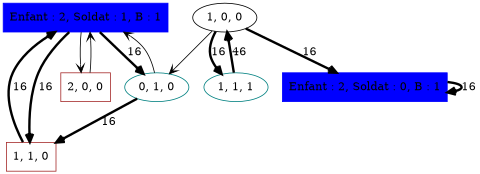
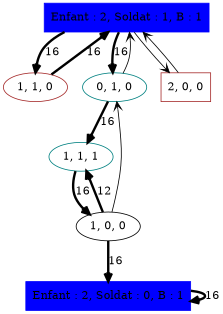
edge "1, 0, 0" -> "1, 1, 1": label "16" -> "12"
edge "1, 1, 1" -> "1, 0, 0": label "46" -> "16"
edge "0, 1, 0" -> "1, 1, 0": now "0, 1, 0" -> "1, 1, 1"
node "1, 1, 0": shape box -> ellipse
